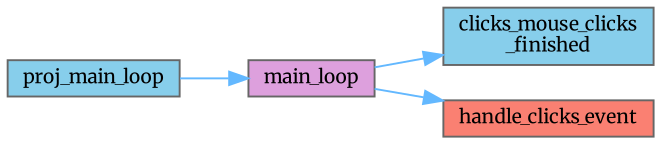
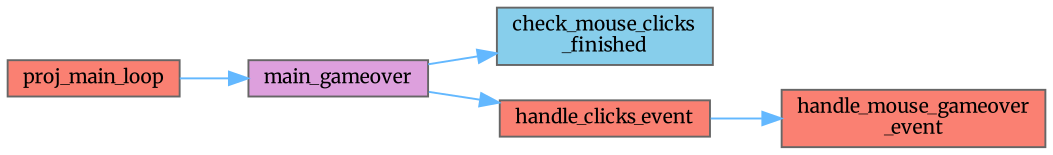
node "clicks_mouse_clicks _finished": label "clicks_mouse_clicks _finished" -> "check_mouse_clicks _finished"
node "proj_main_loop": fillcolor skyblue -> salmon
node "main_loop": label "main_loop" -> "main_gameover"
node "handle_mouse_gameover _event": added
